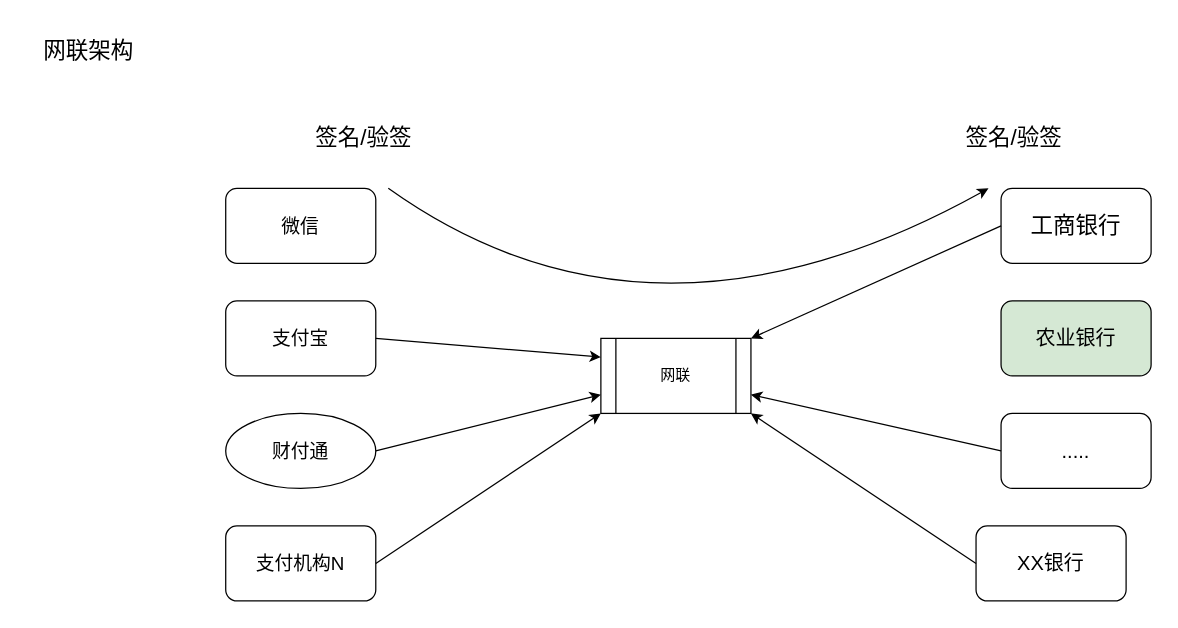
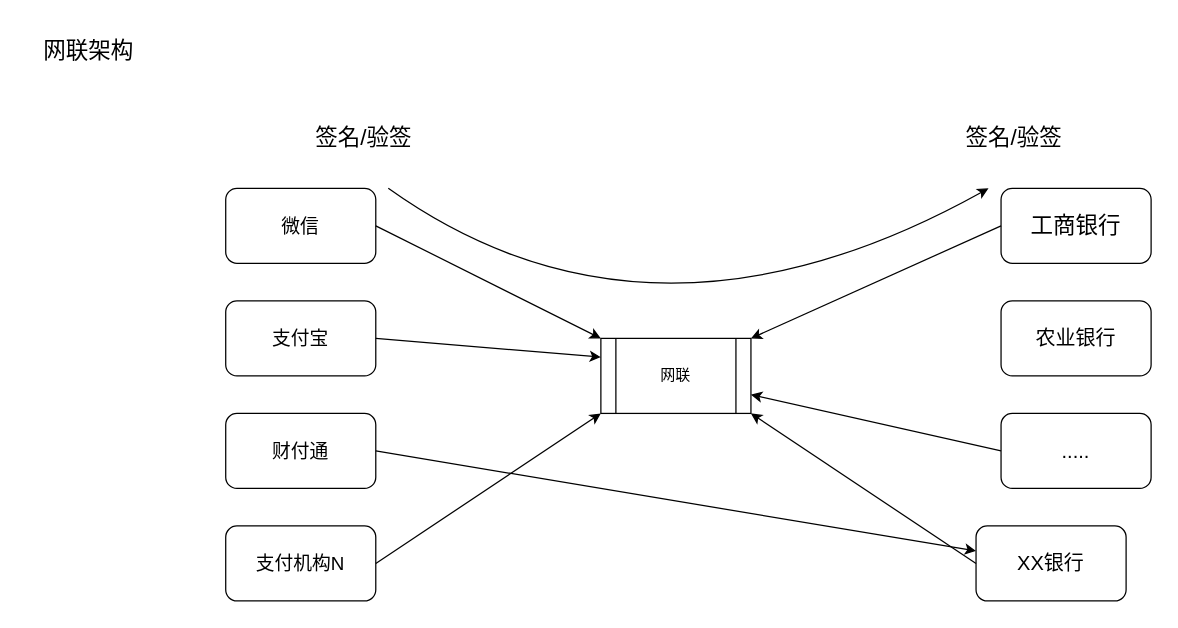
edge "微信" -> "网联": added
node "农业银行": fillcolor #d5e8d4 -> #ffffff
edge "财付通" -> "网联": now "财付通" -> "XX银行"
node "财付通": shape ellipse -> rounded rectangle
